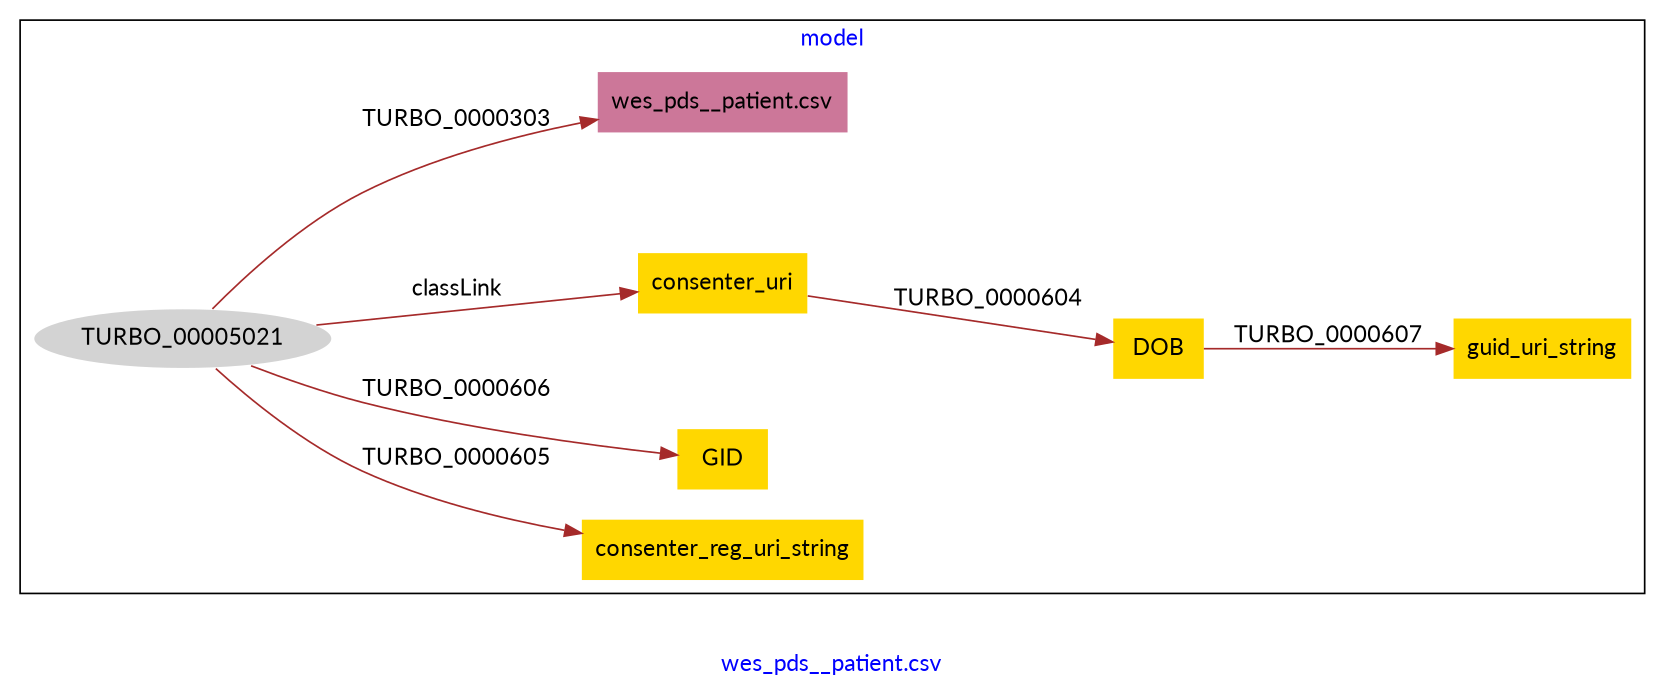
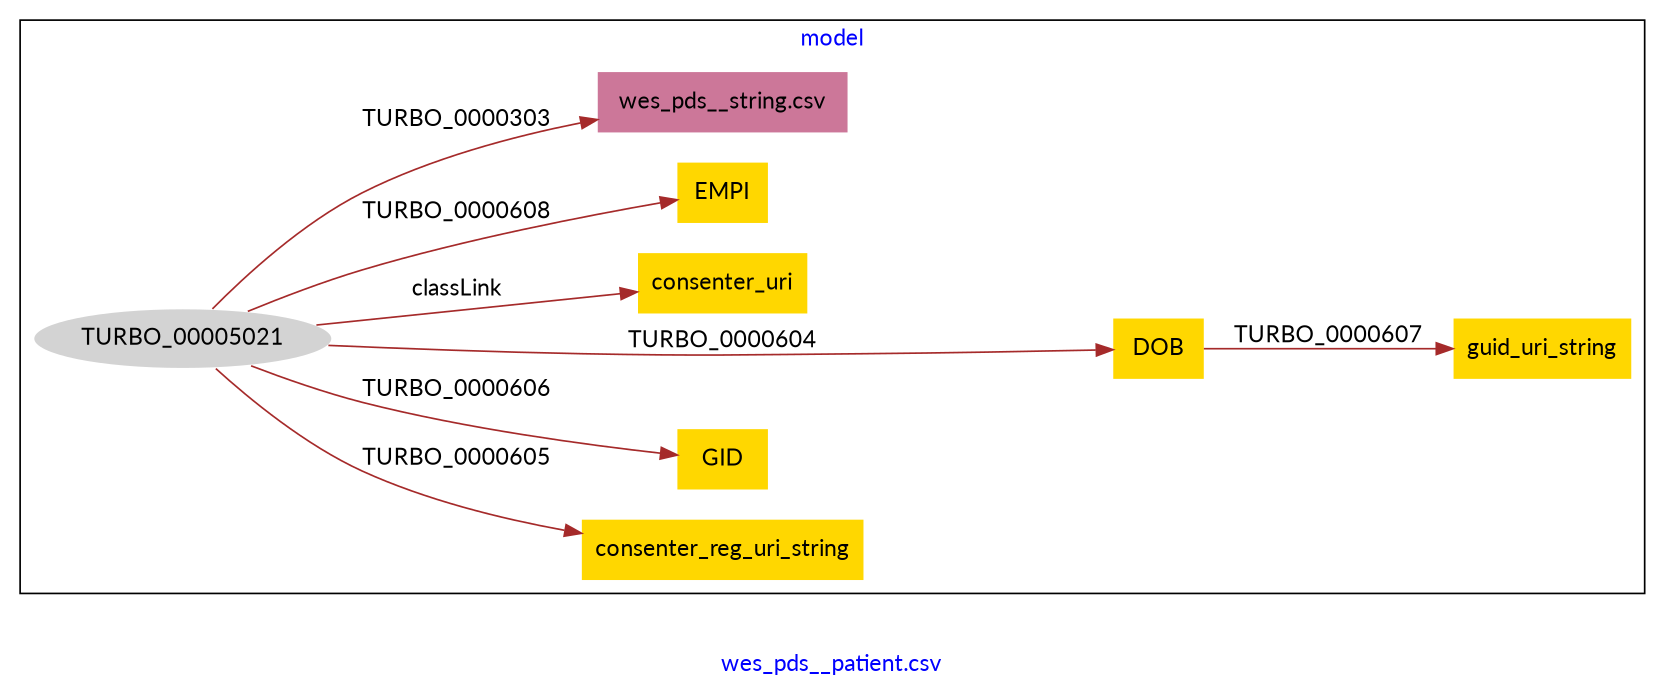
node "wes_pds__patient.csv": label "wes_pds__patient.csv" -> "wes_pds__string.csv"
node "EMPI": added
edge "consenter_uri" -> "DOB": now "TURBO_00005021" -> "DOB"
